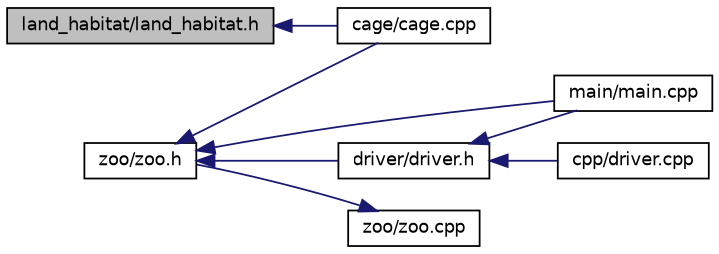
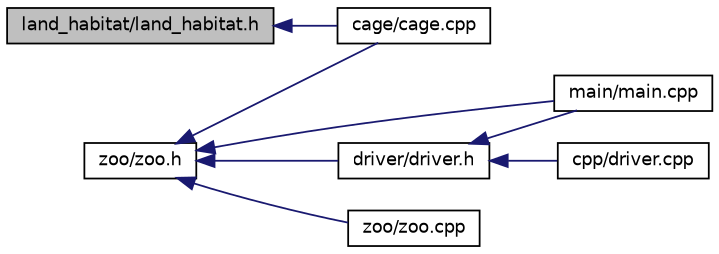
edge "zoo/zoo.h" -> "zoo/zoo.cpp": reversed
